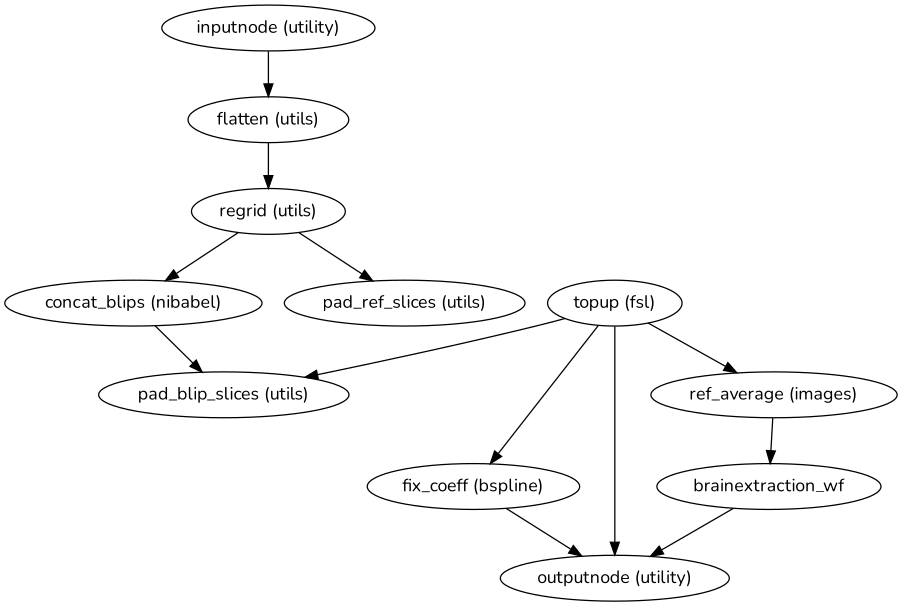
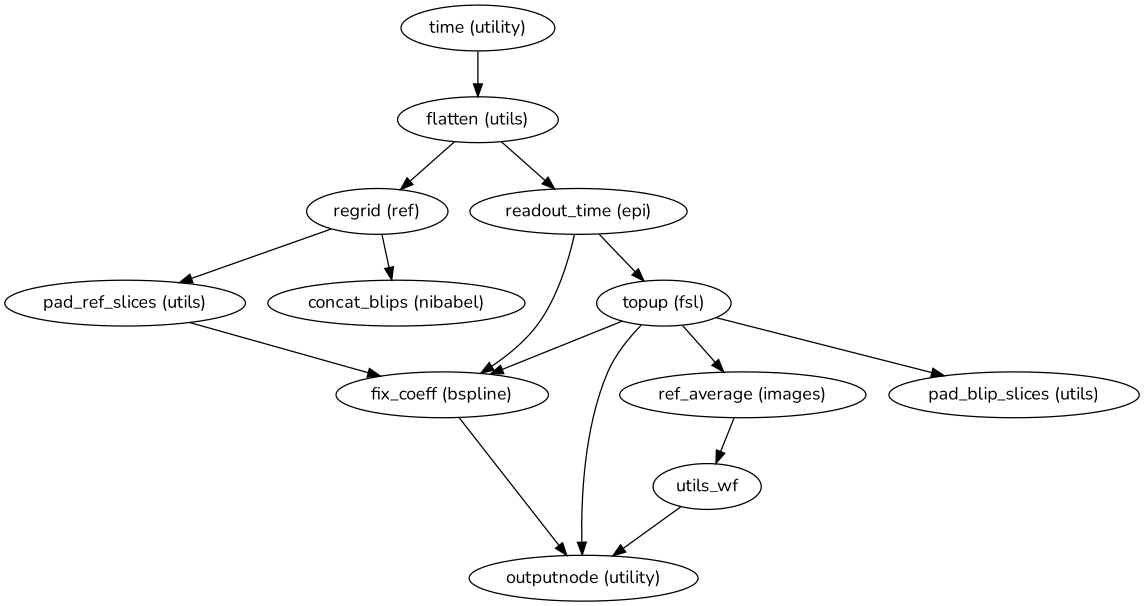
node "inputnode (utility)": label "inputnode (utility)" -> "time (utility)"
node "regrid (utils)": label "regrid (utils)" -> "regrid (ref)"
node "readout_time (epi)": added
edge "concat_blips (nibabel)" -> "pad_blip_slices (utils)": removed
edge "pad_ref_slices (utils)" -> "fix_coeff (bspline)": added
node "brainextraction_wf": label "brainextraction_wf" -> "utils_wf"
